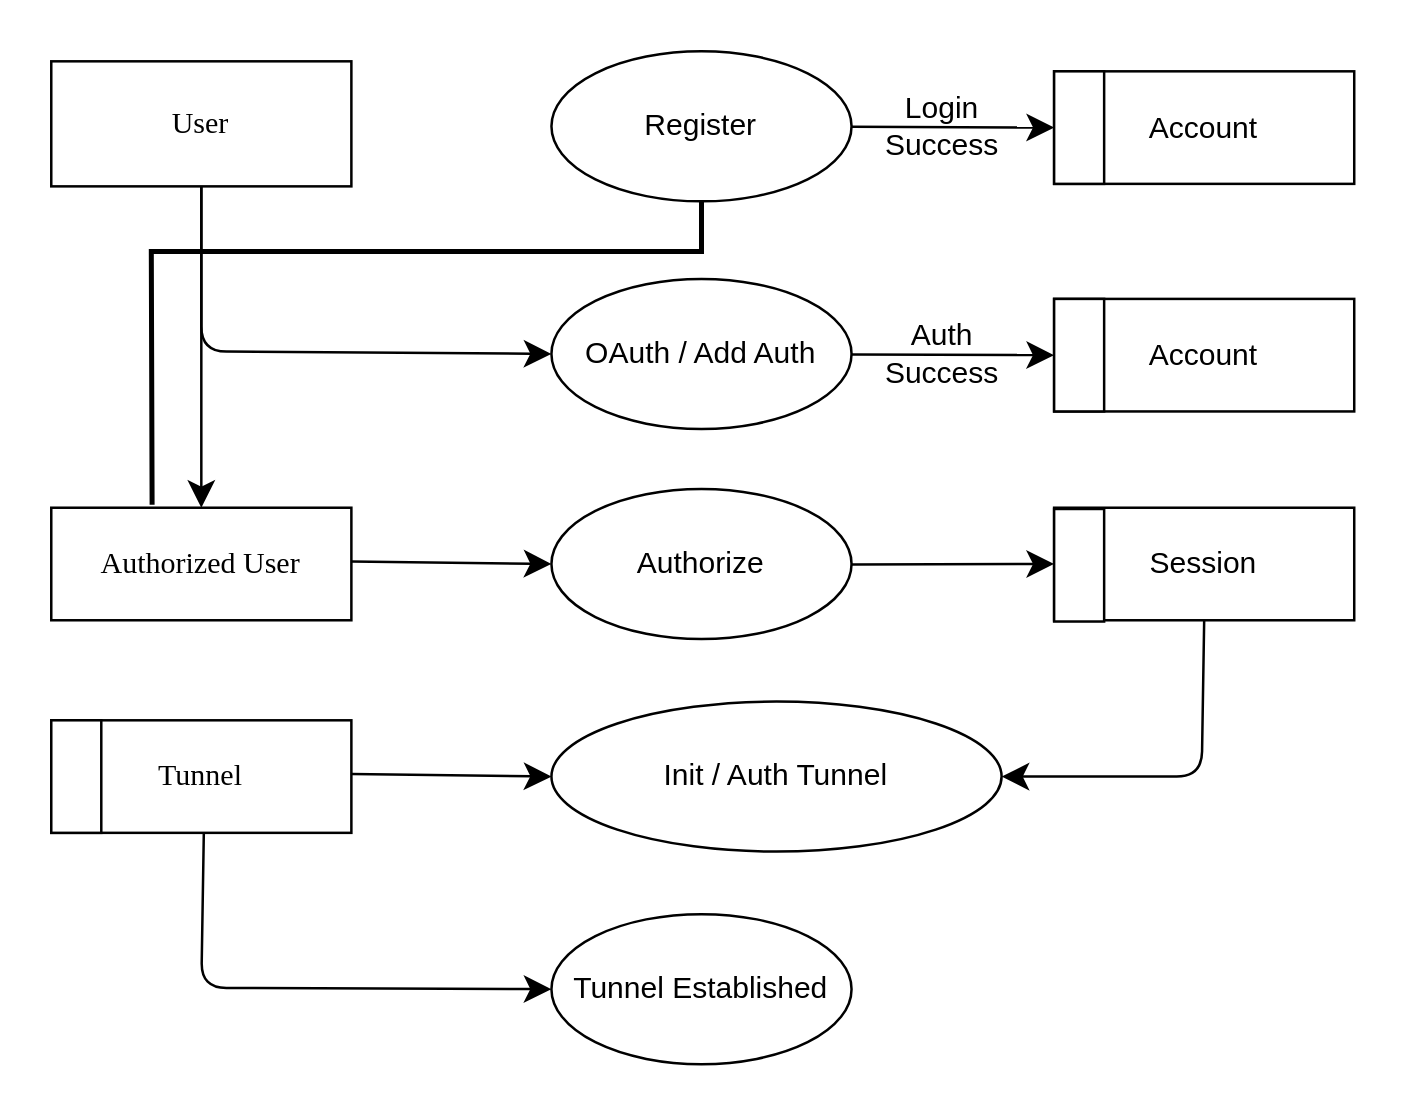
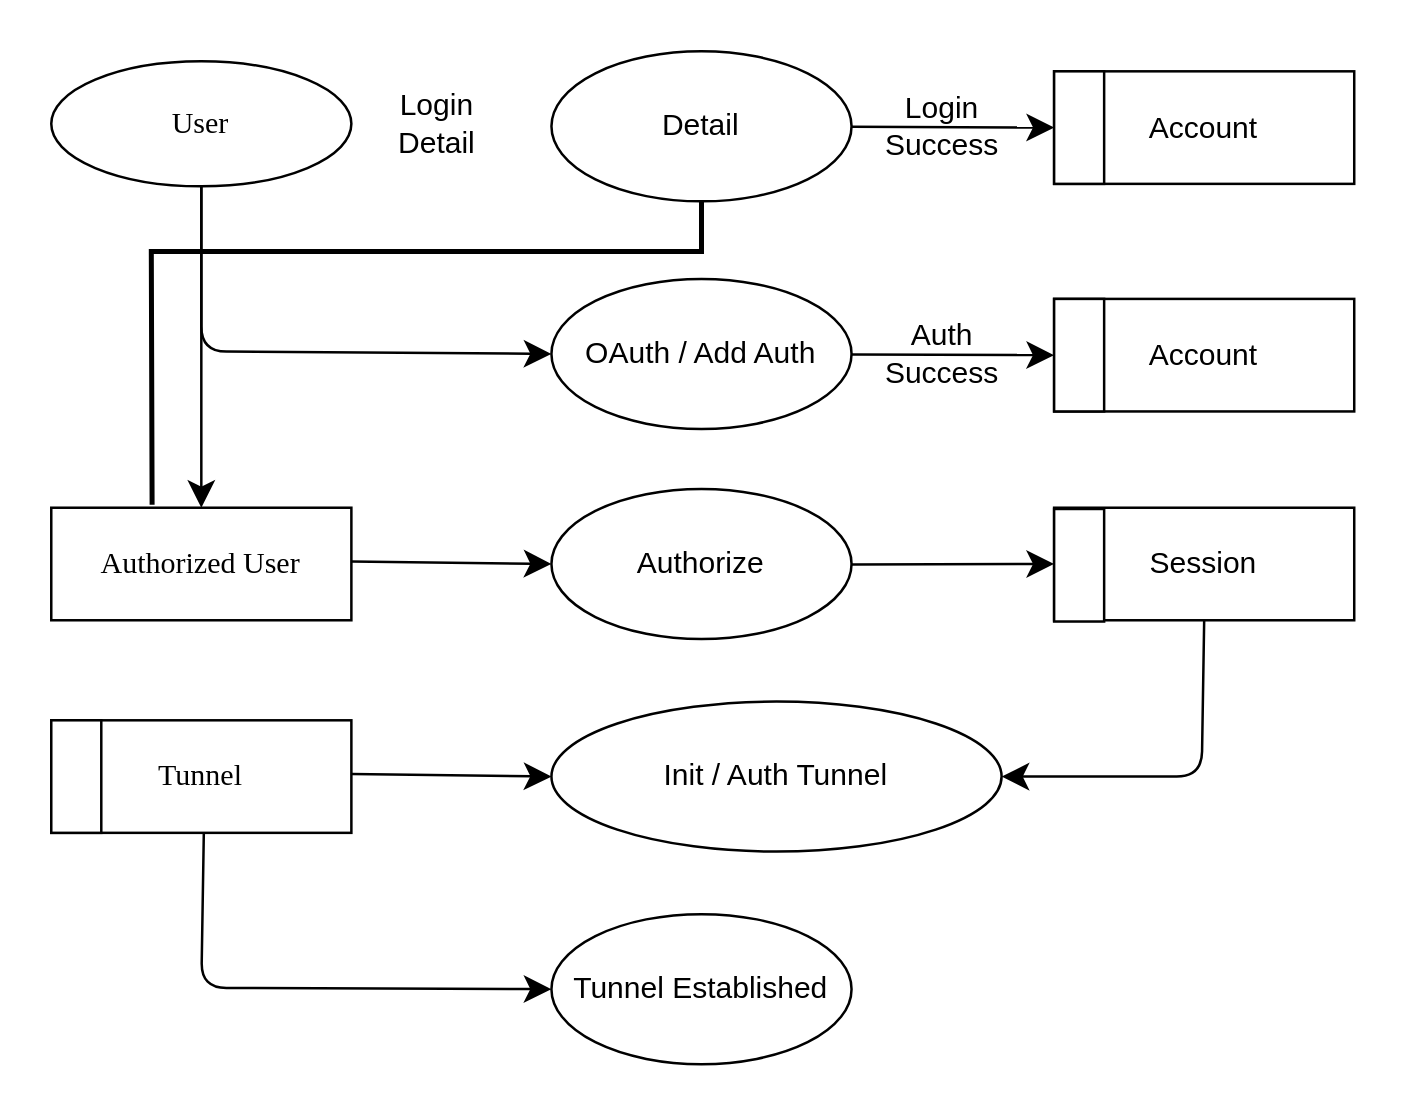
node "User": shape rectangle -> ellipse
node "Login Detail": added
node "Register": label "Register" -> "Detail"
